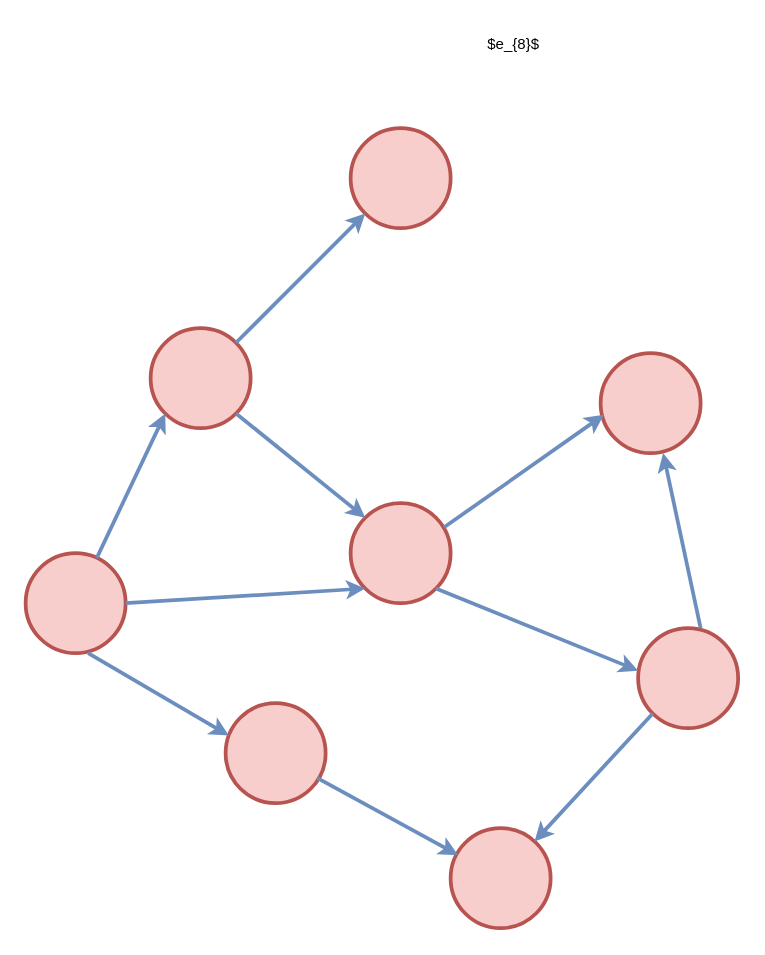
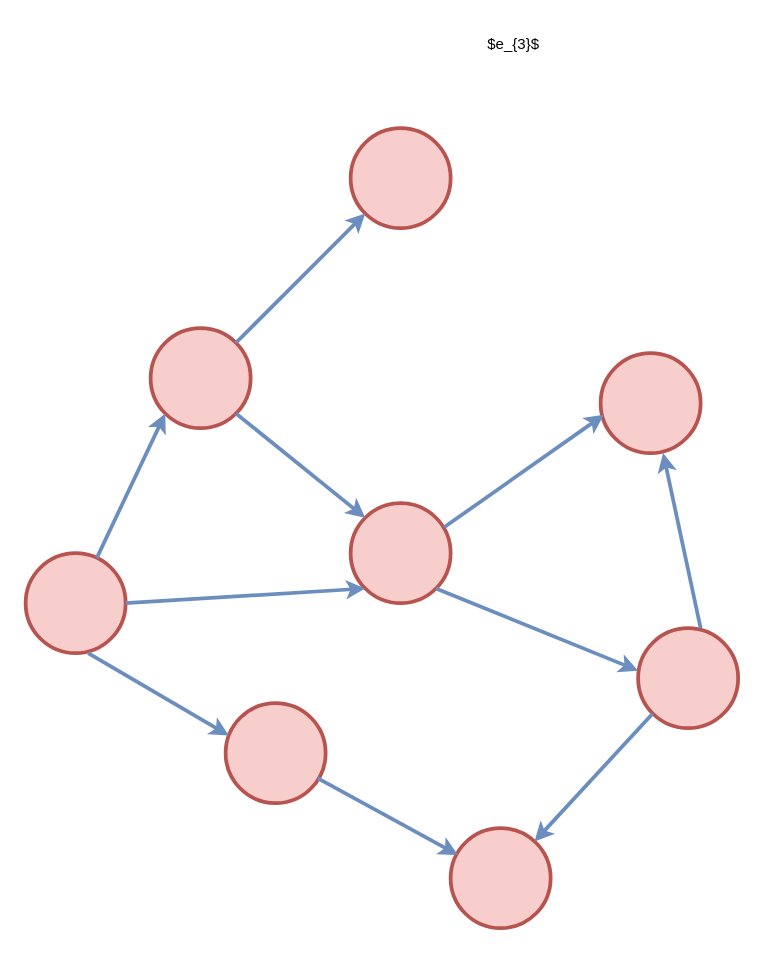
node "$e_{8}$": label "$e_{8}$" -> "$e_{3}$"
